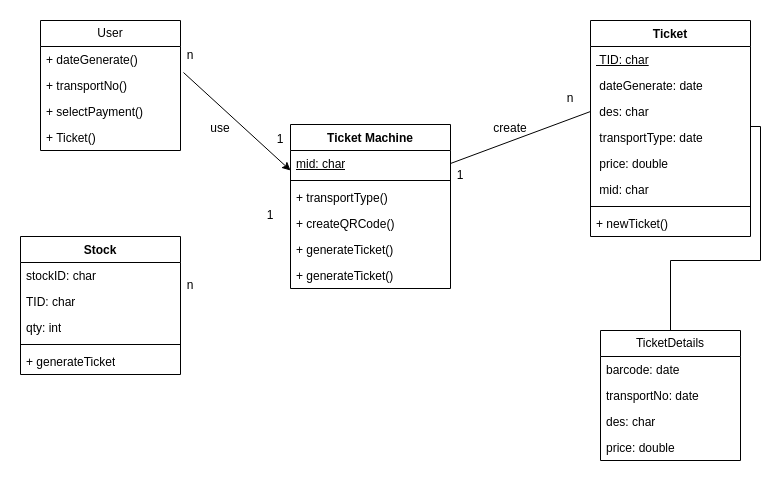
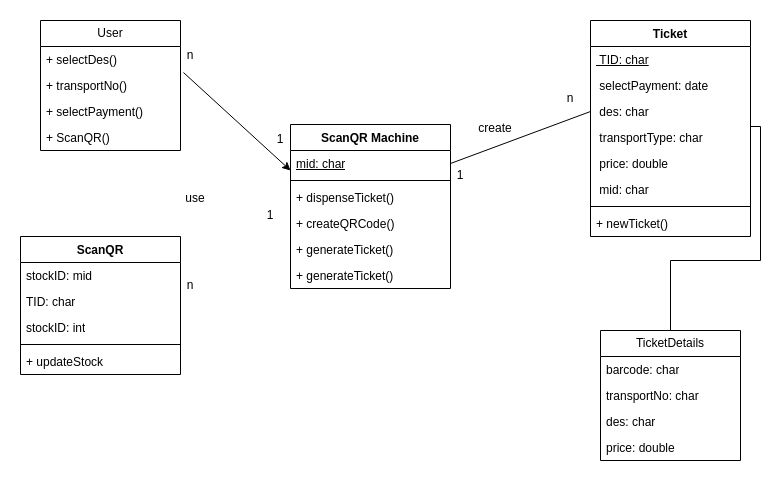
node "+ dateGenerate()": label "+ dateGenerate()" -> "+ selectDes()"
node "dateGenerate: date": label "dateGenerate: date" -> "selectPayment: date"
node "use": moved (221, 129) -> (196, 199)
node "create": moved (511, 129) -> (496, 129)
node "+ Ticket()": label "+ Ticket()" -> "+ ScanQR()"
node "Ticket Machine": label "Ticket Machine" -> "ScanQR Machine"
node "transportType: date": label "transportType: date" -> "transportType: char"
node "+ transportType()": label "+ transportType()" -> "+ dispenseTicket()"
node "Stock": label "Stock" -> "ScanQR"
node "stockID: char": label "stockID: char" -> "stockID: mid"
node "qty: int": label "qty: int" -> "stockID: int"
node "+ generateTicket": label "+ generateTicket" -> "+ updateStock"
node "barcode: date": label "barcode: date" -> "barcode: char"
node "transportNo: date": label "transportNo: date" -> "transportNo: char"
